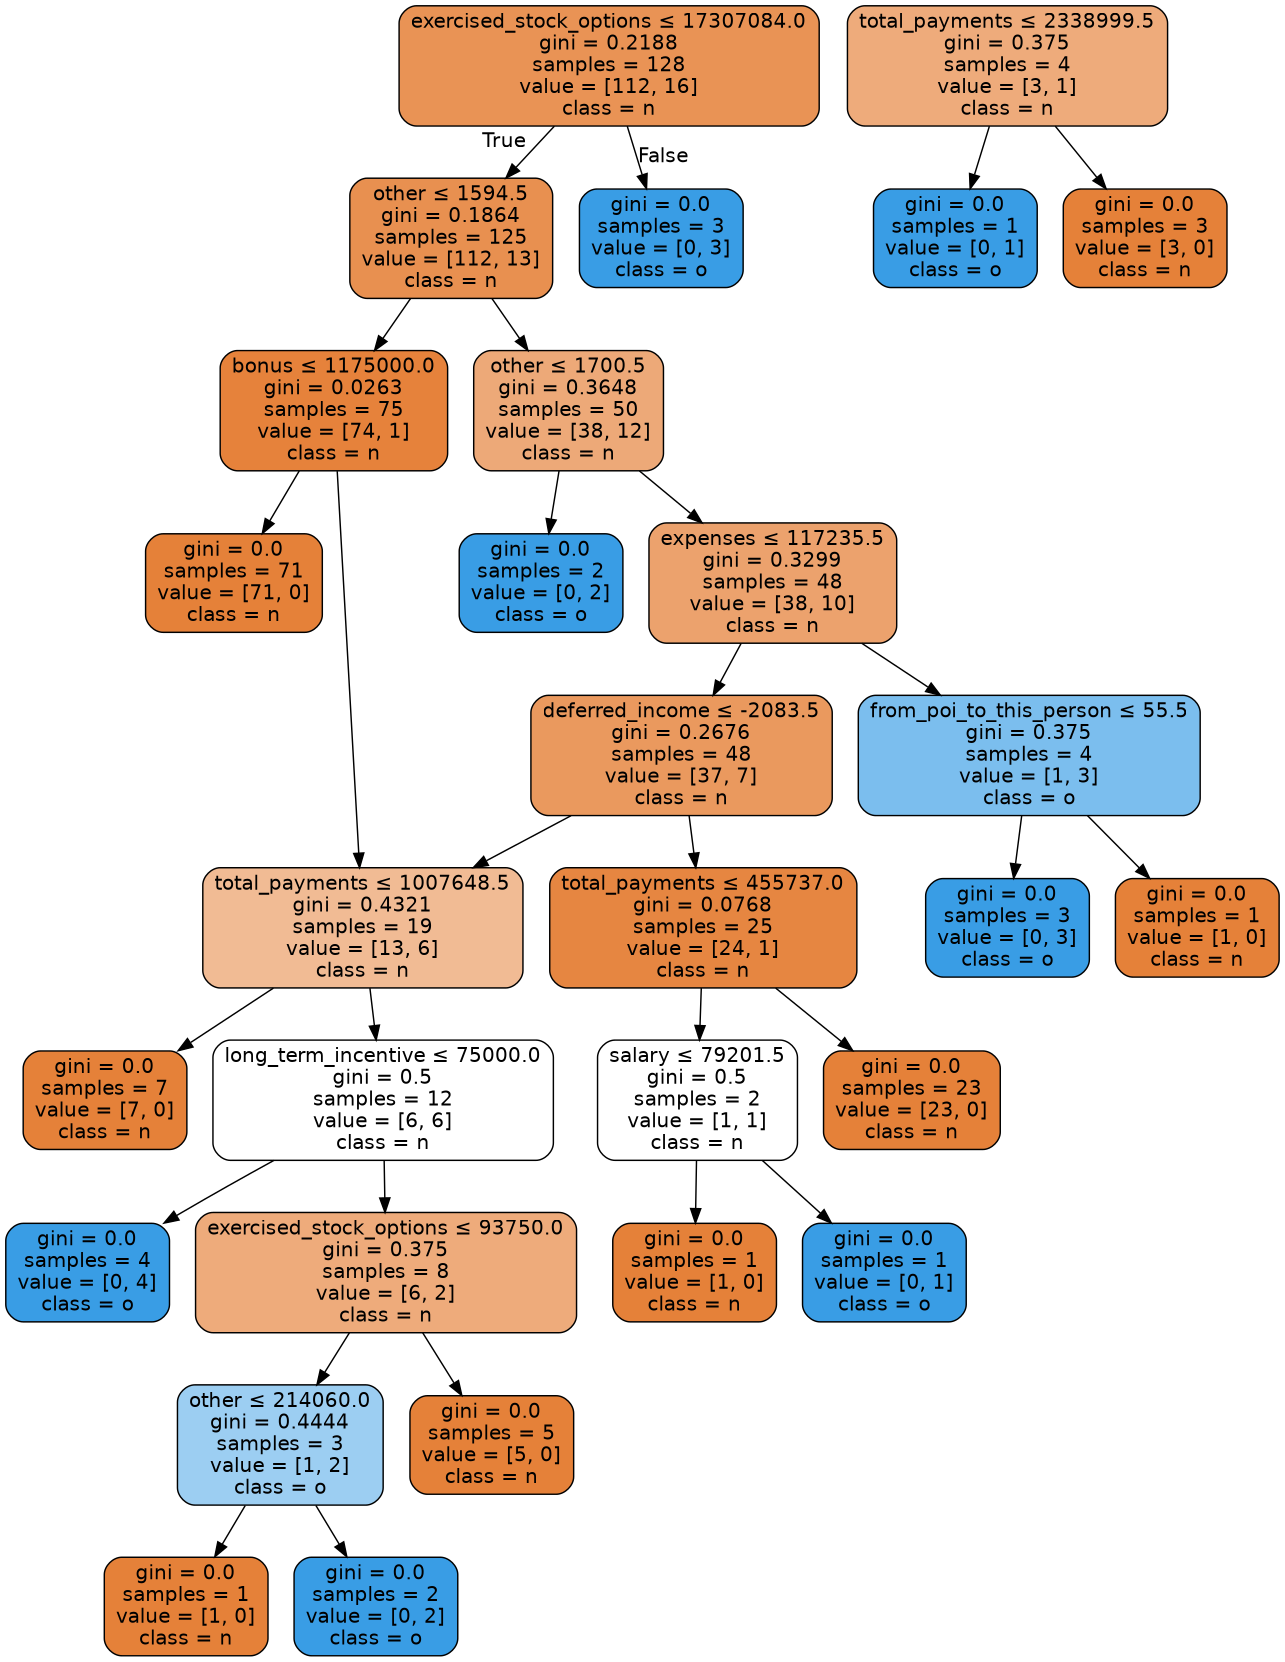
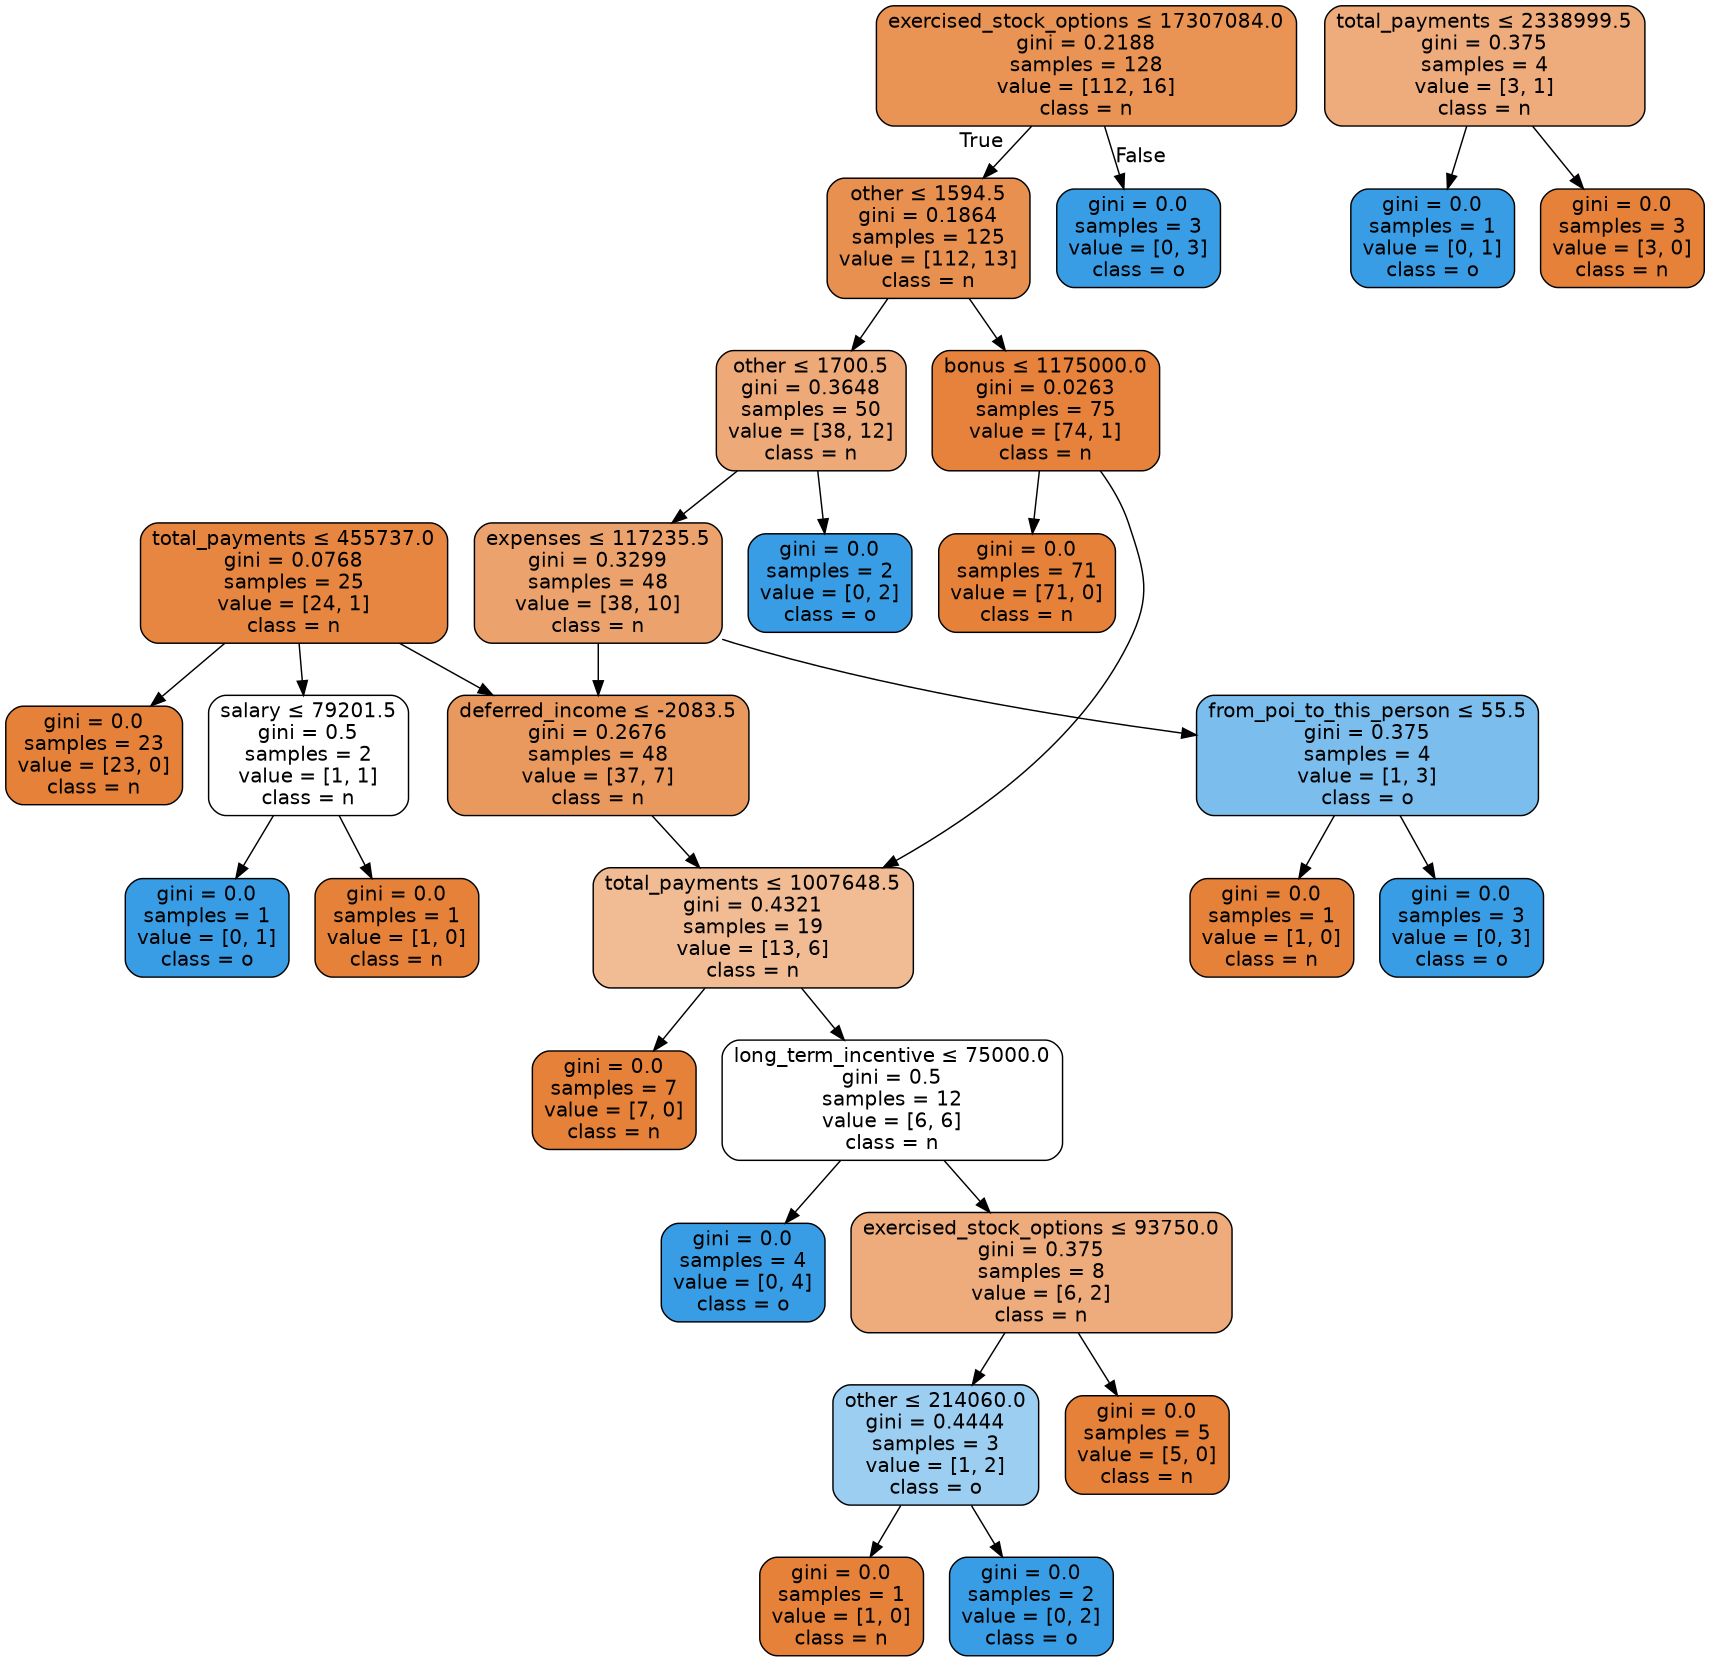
edge "deferred_income ≤ -2083.5" -> "total_payments ≤ 455737.0": reversed
